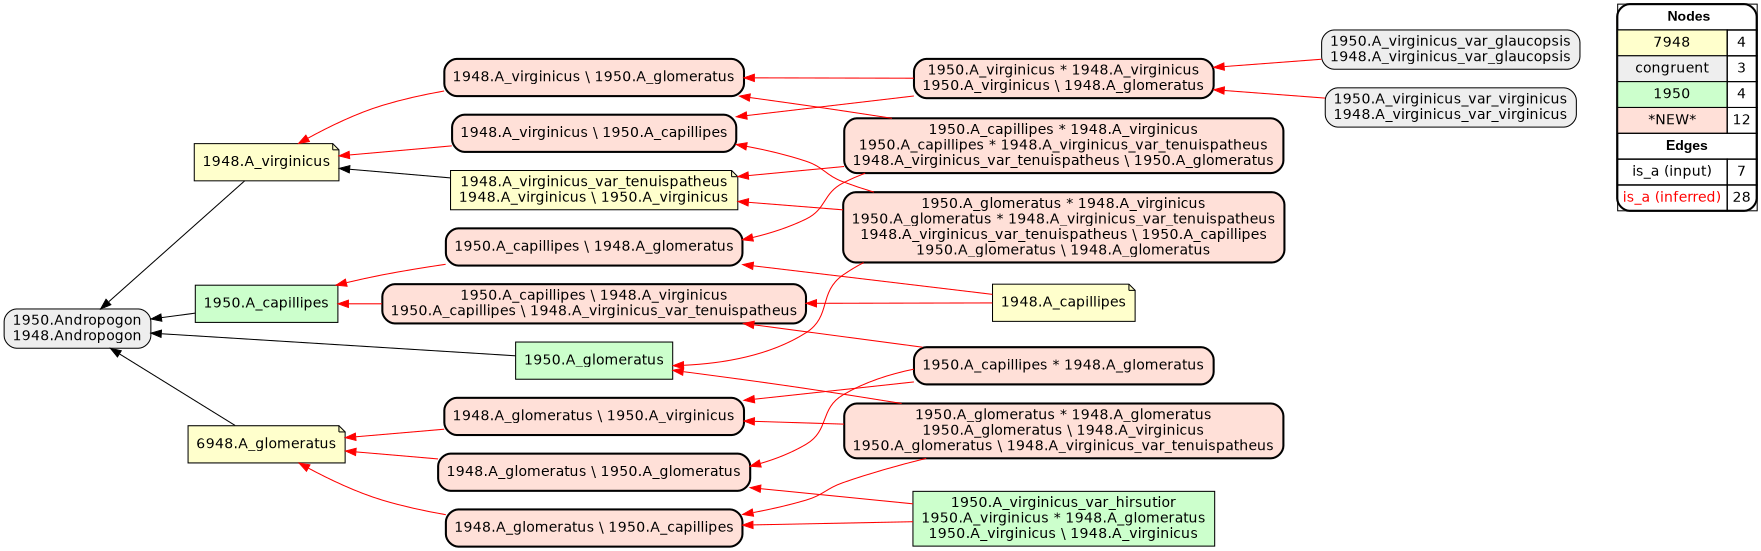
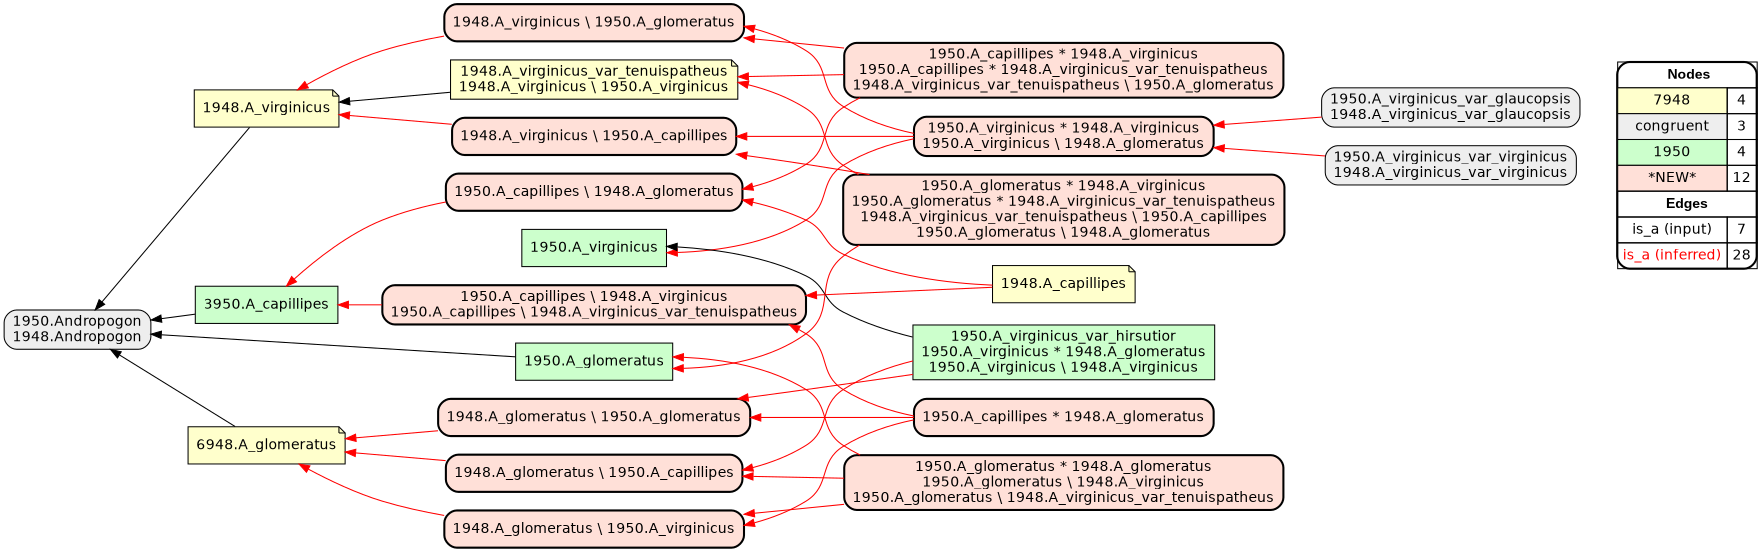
node "1950.A_virginicus": added
node "1950.A_capillipes": label "1950.A_capillipes" -> "3950.A_capillipes"
